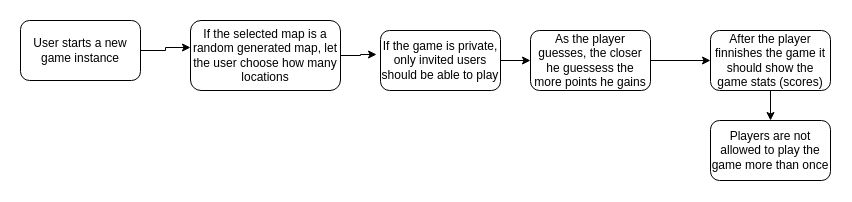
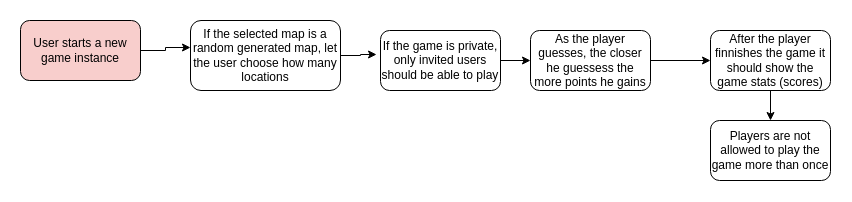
node "User starts a new game instance": fillcolor #ffffff -> #f8cecc
